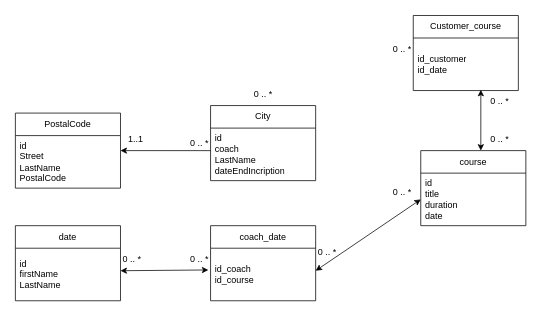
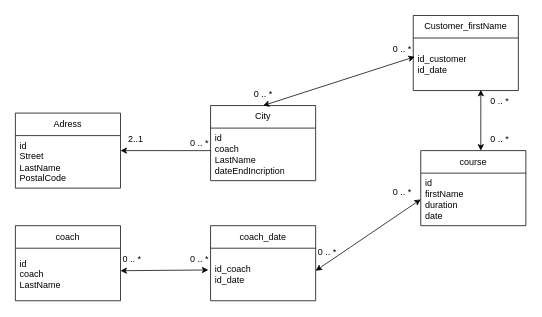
node "Customer_course": label "Customer_course" -> "Customer_firstName"
edge "id_customer id_date" -- "City": added
node "PostalCode": label "PostalCode" -> "Adress"
node "1..1": label "1..1" -> "2..1"
node "id title duration date": label "id title duration date" -> "id firstName duration date"
node "date": label "date" -> "coach"
node "id firstName LastName": label "id firstName LastName" -> "id coach LastName"
node "id_coach id_course": label "id_coach id_course" -> "id_coach id_date"
